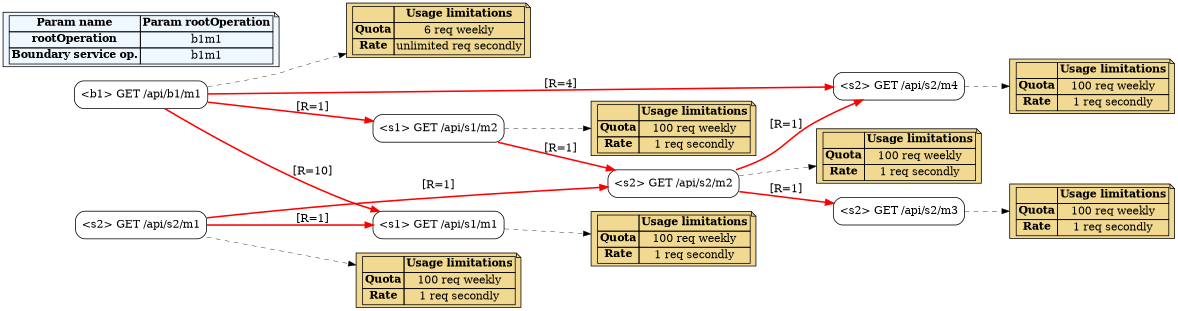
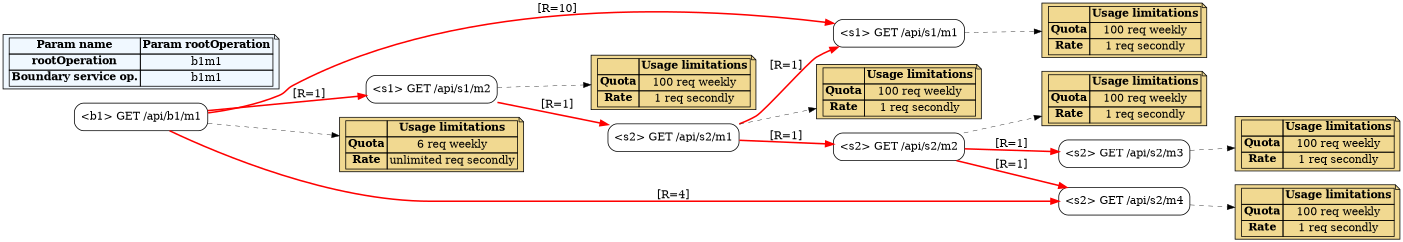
edge "<s1> GET /api/s1/m2" -> "<s2> GET /api/s2/m2": now "<s1> GET /api/s1/m2" -> "<s2> GET /api/s2/m1"
